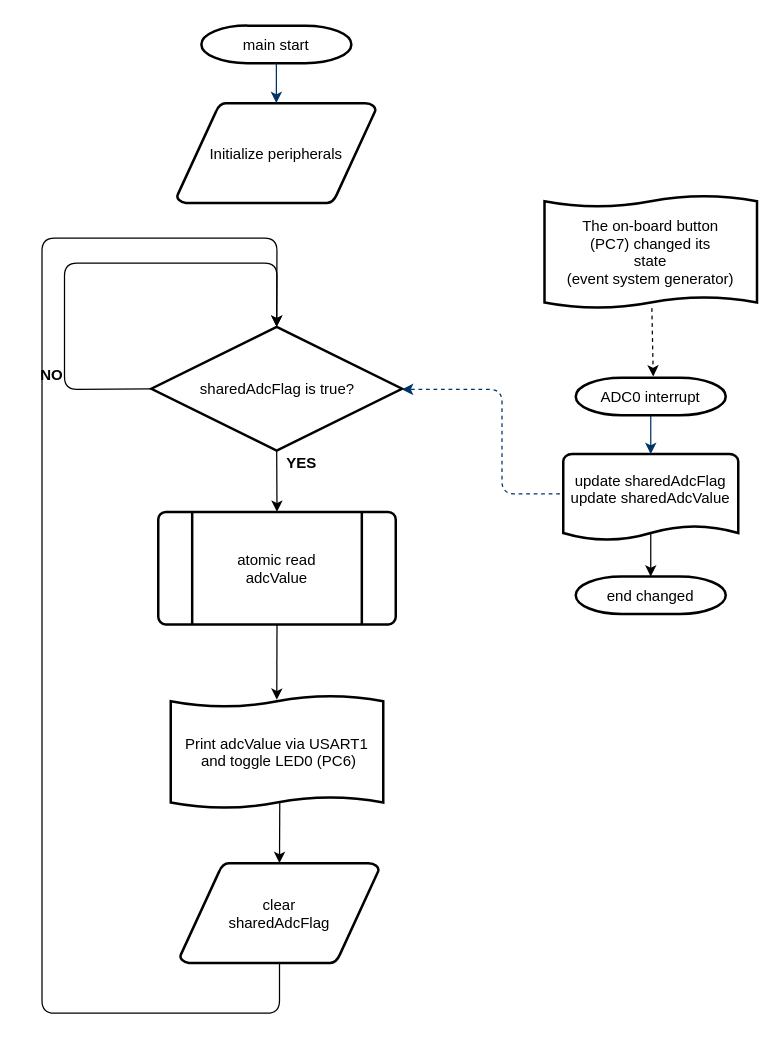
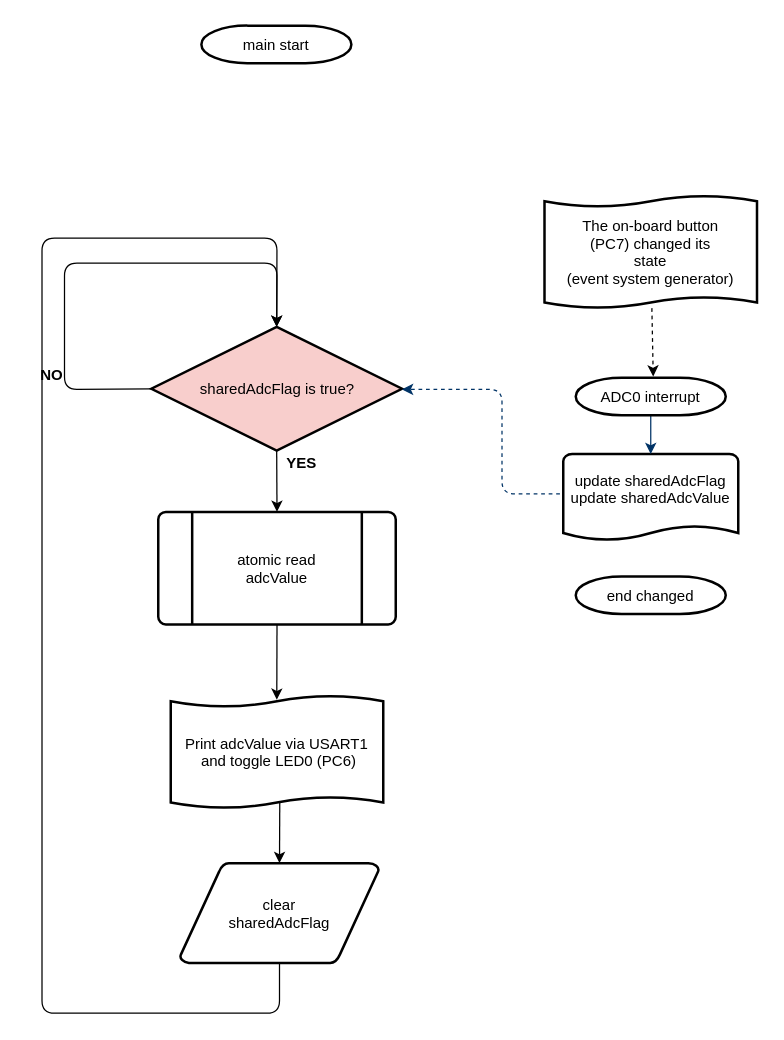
edge "main start" -> "Initialize peripherals": removed
node "Initialize peripherals": removed
node "sharedAdcFlag is true?": fillcolor #ffffff -> #f8cecc
edge "update sharedAdcFlag update sharedAdcValue" -> "end changed": removed
